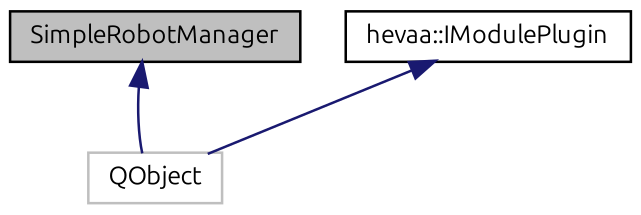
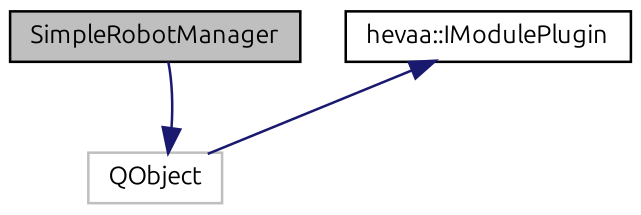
edge "QObject" -> "SimpleRobotManager": reversed
